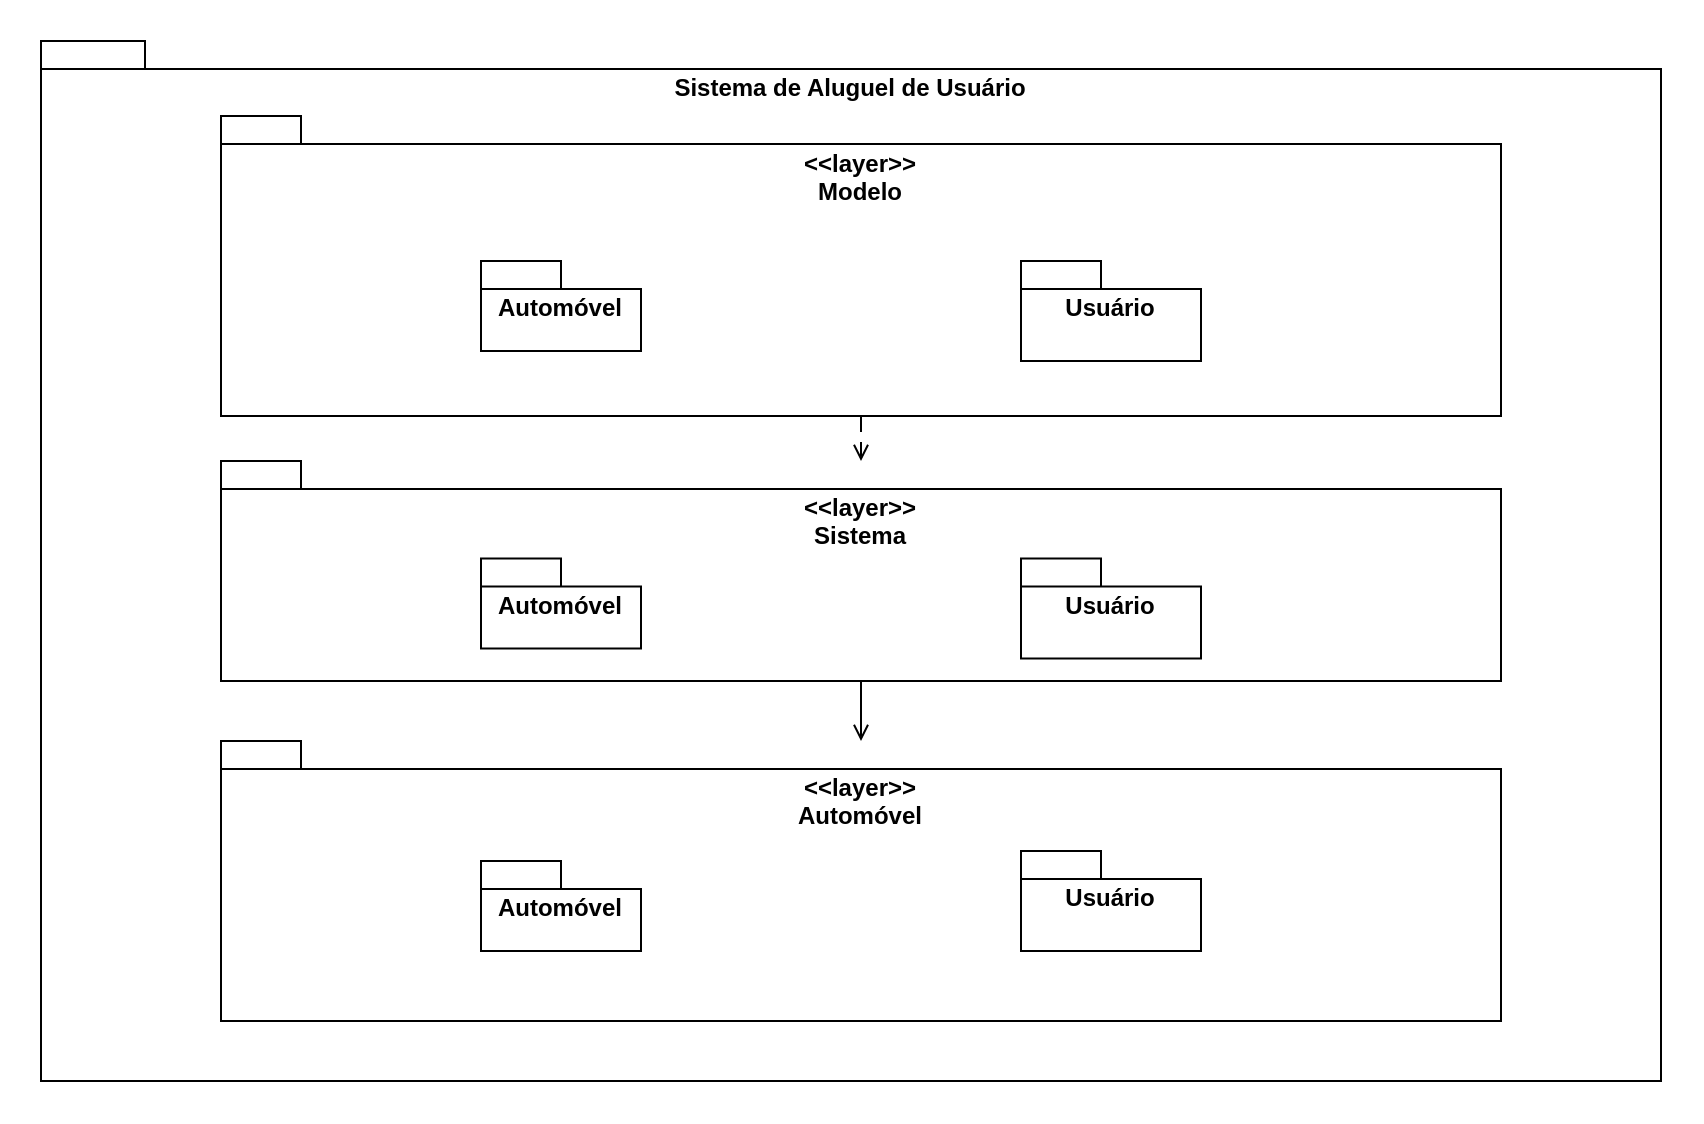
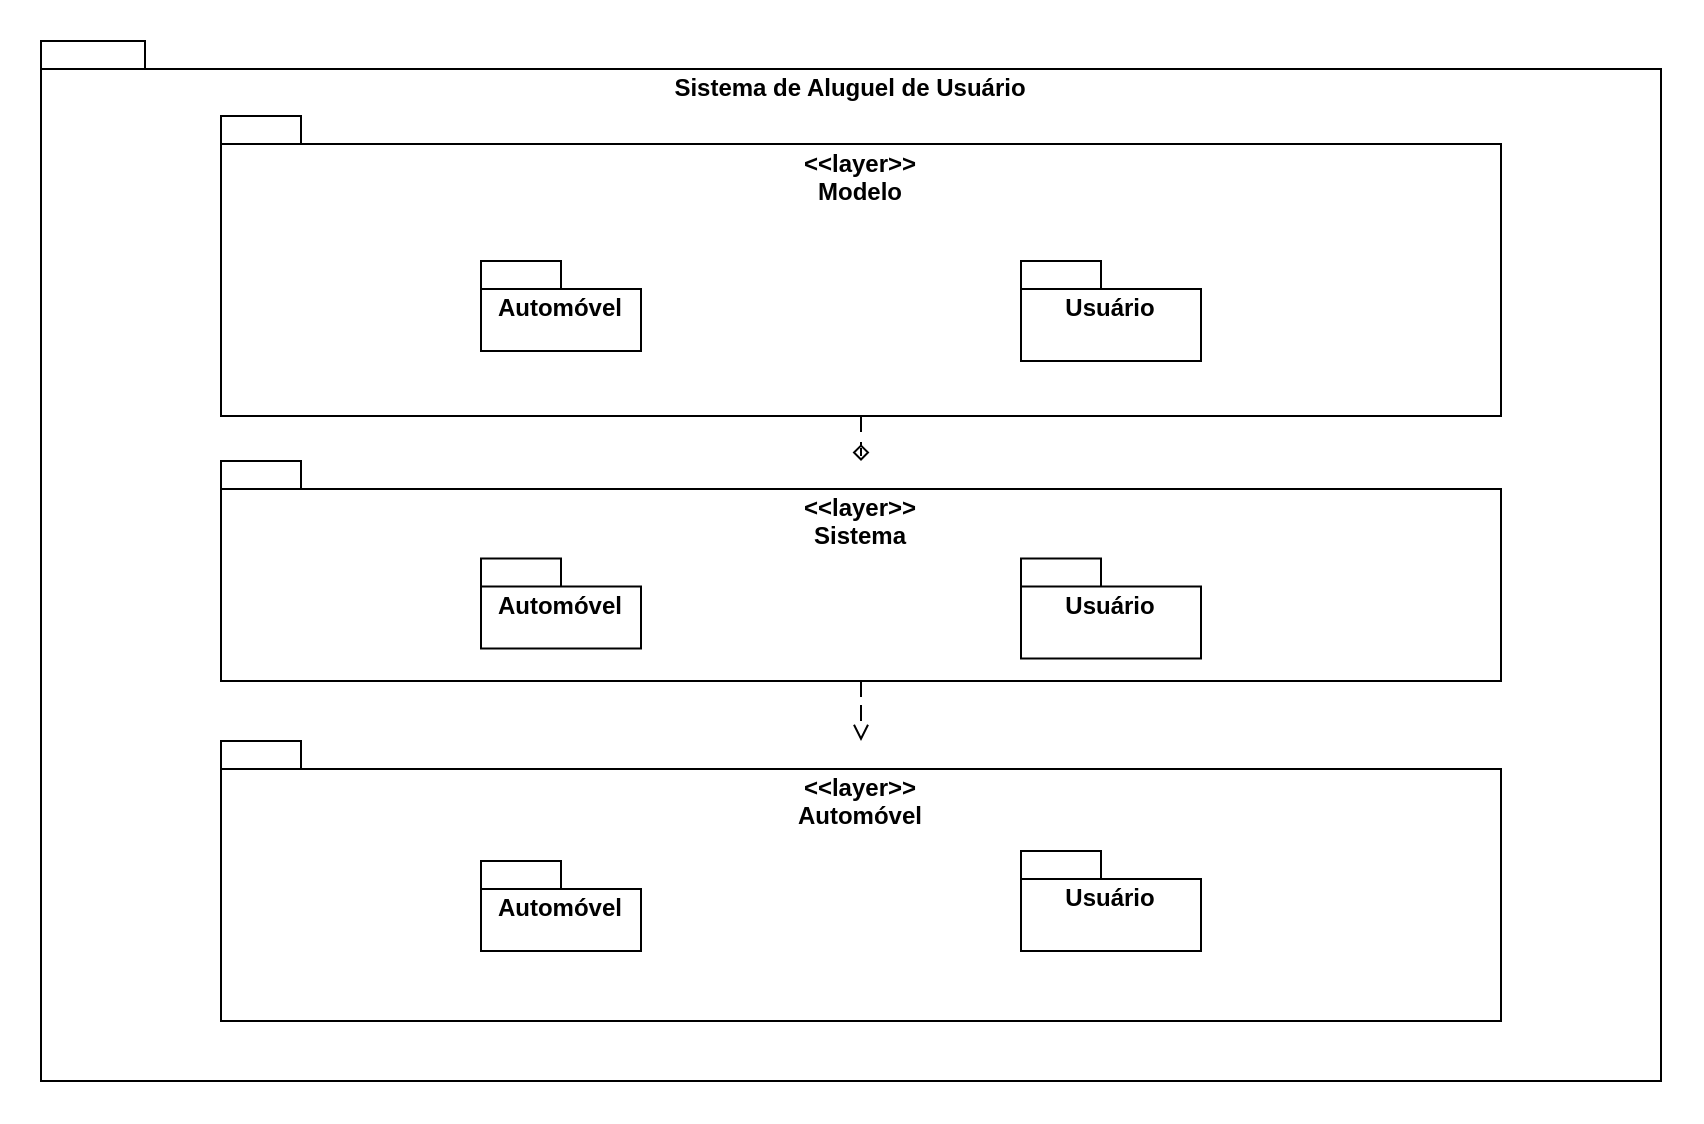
edge "<<layer>> Modelo" -> "<<layer>> Sistema": arrowhead open -> diamond
edge "<<layer>> Sistema" -> "<<layer>> Automóvel": style solid -> dashed
